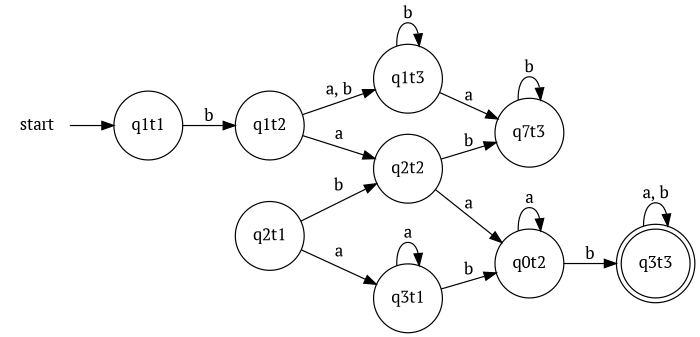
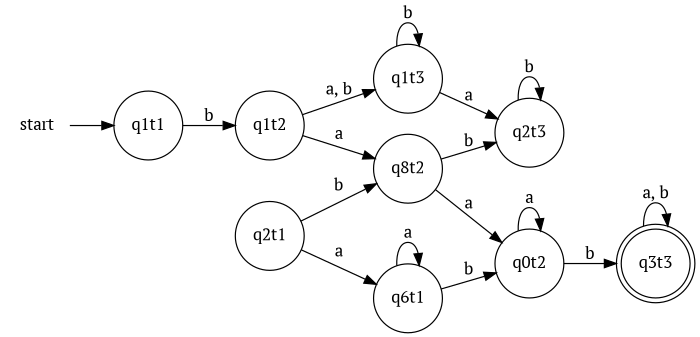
node "q7t3": label "q7t3" -> "q2t3"
node "q2t2": label "q2t2" -> "q8t2"
node "q3t1": label "q3t1" -> "q6t1"
